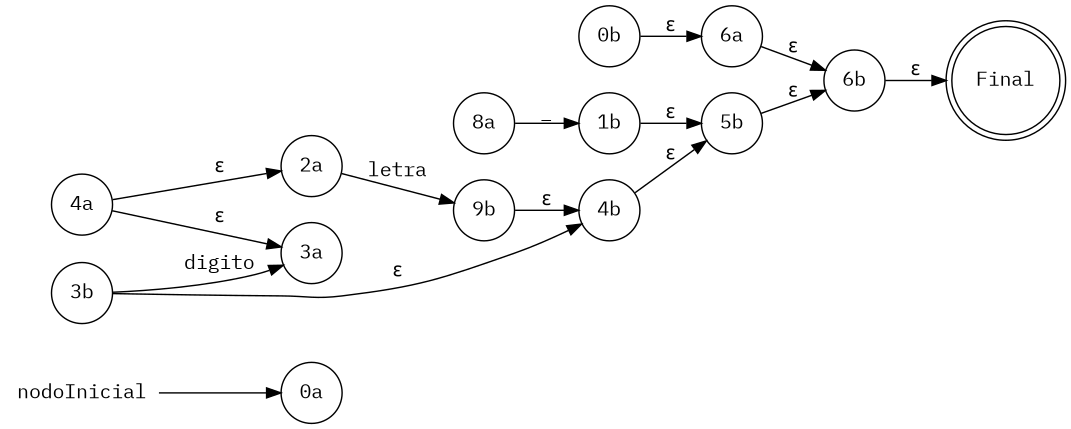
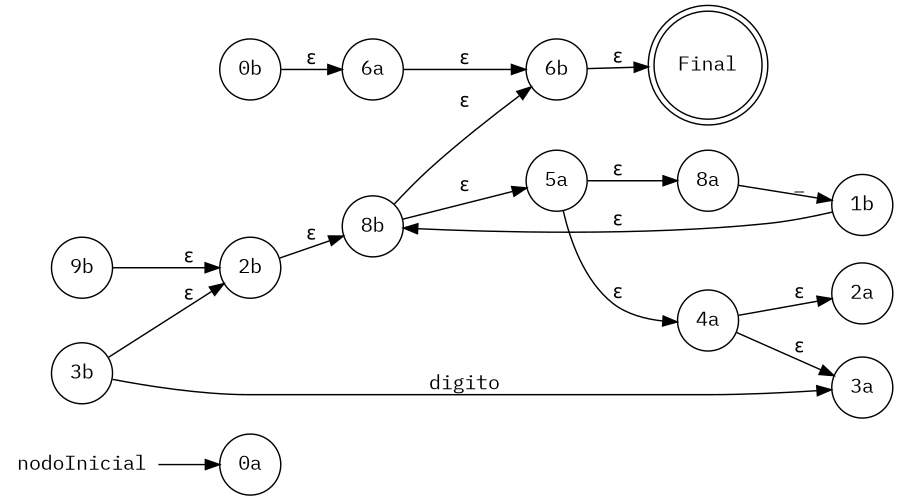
node "5b": label "5b" -> "8b"
node "5a": added
edge "2a" -> "9b": removed, label "letra"
node "4b": label "4b" -> "2b"
